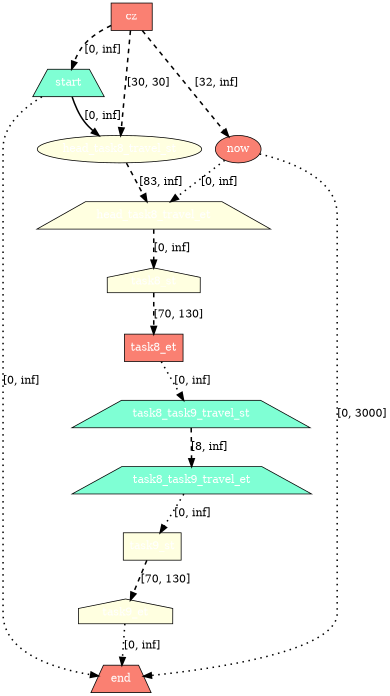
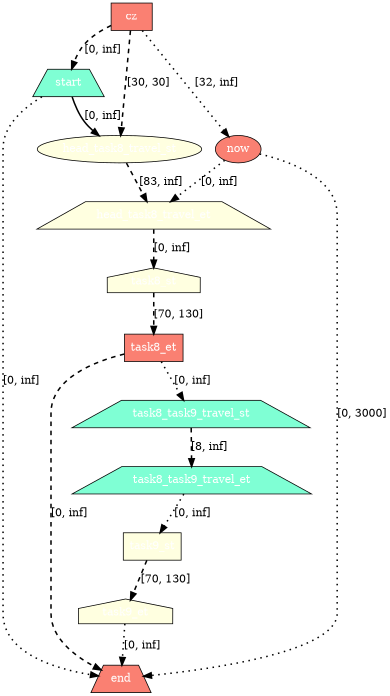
edge "cz" -> "now": style dashed -> dotted
edge "task8_et" -> "end": added, label "[0, inf]"
